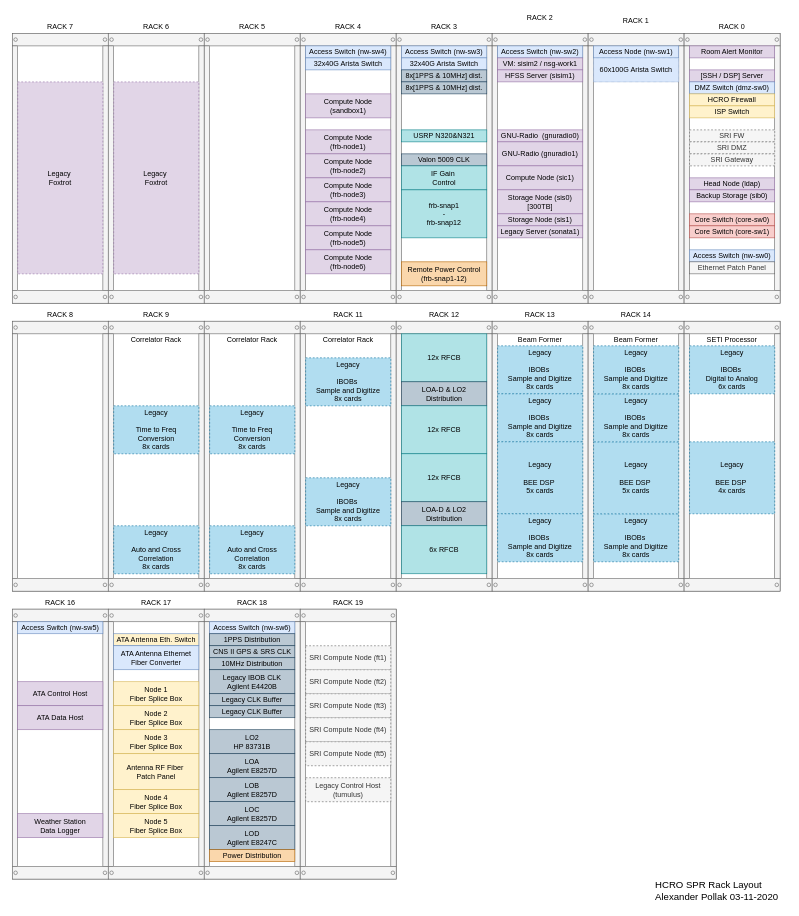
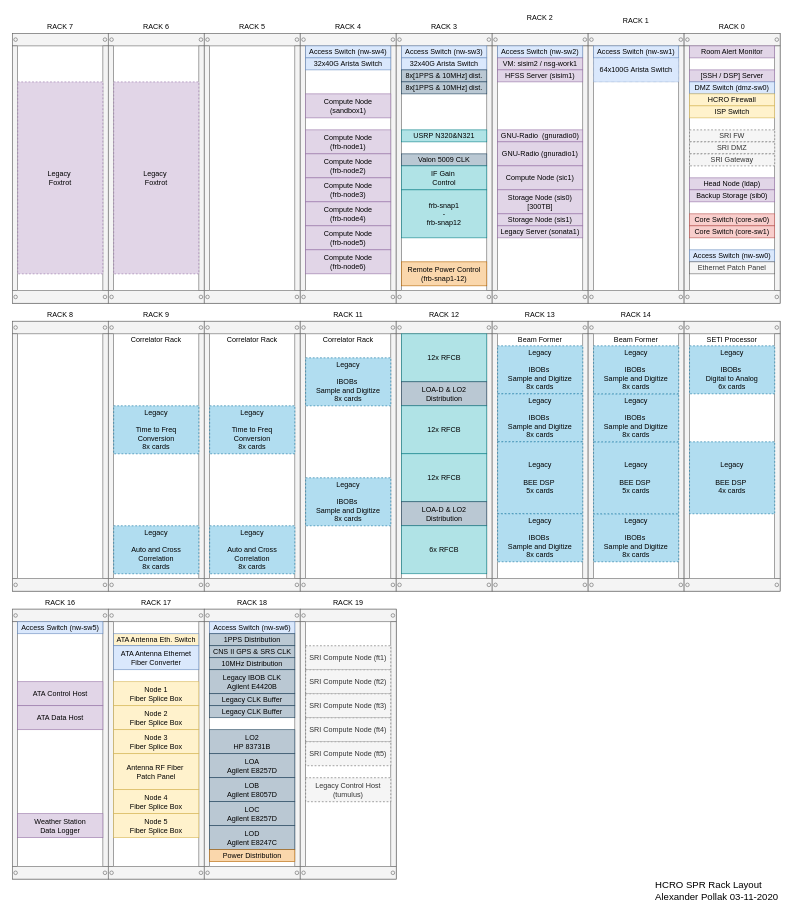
node "Access Node (nw-sw1)": label "Access Node (nw-sw1)" -> "Access Switch (nw-sw1)"
node "60x100G Arista Switch": label "60x100G Arista Switch" -> "64x100G Arista Switch"
node "LOB Agilent E8257D": label "LOB Agilent E8257D" -> "LOB Agilent E8057D"
